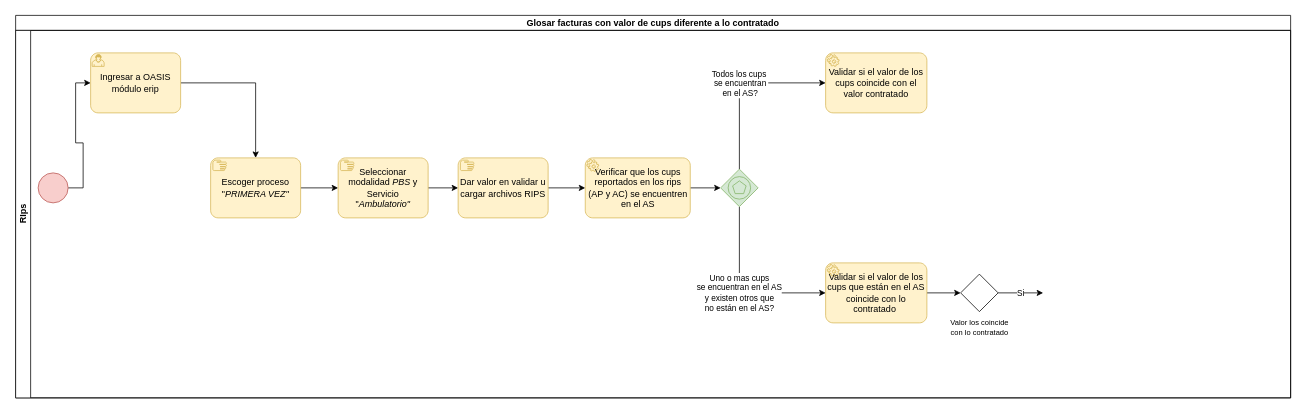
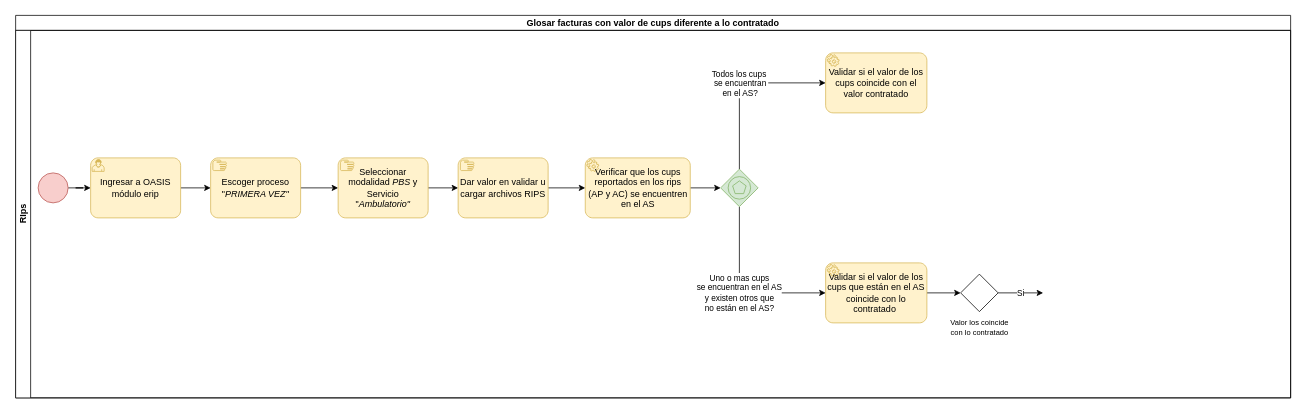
node "Ingresar a OASIS módulo erip": moved (135, 83) -> (135, 188)
